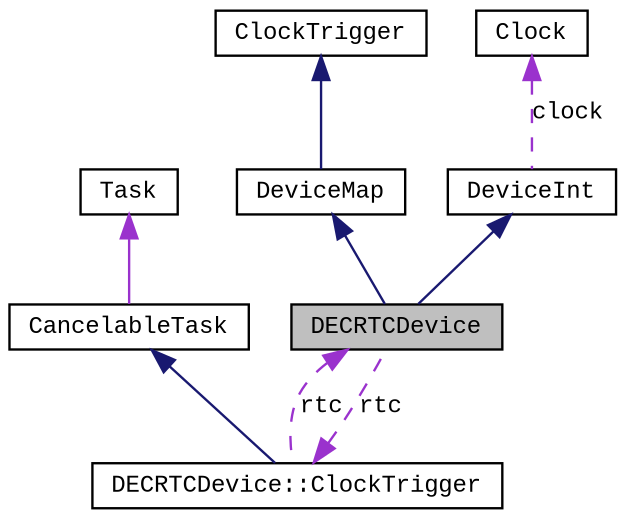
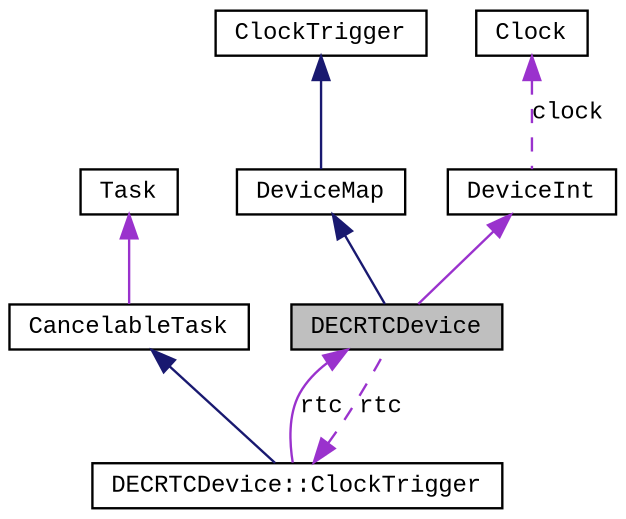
edge "DECRTCDevice" -> "DeviceInt": color midnightblue -> darkorchid3
edge "DECRTCDevice::ClockTrigger" -> "DECRTCDevice": style dashed -> solid
